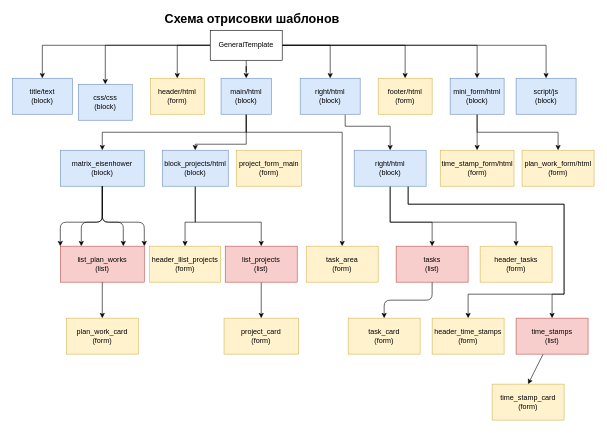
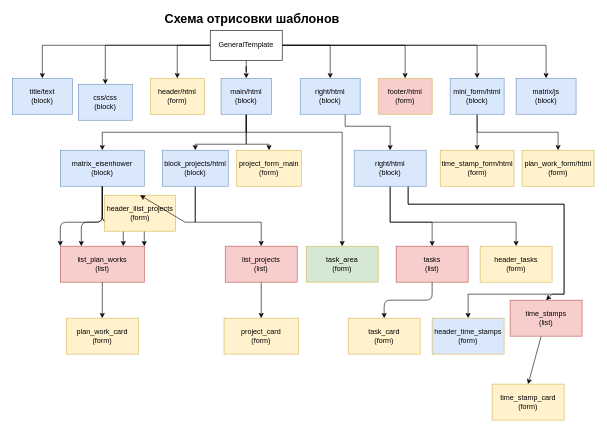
node "footer/html (form)": fillcolor #fff2cc -> #f8cecc
node "script/js (block)": label "script/js (block)" -> "matrix/js (block)"
edge "main/html (block)" -> "project_form_main (form)": added
node "header_llist_projects (form)": moved (185, 264) -> (140, 213)
node "task_area (form)": fillcolor #fff2cc -> #d5e8d4
node "header_time_stamps (form)": fillcolor #fff2cc -> #dae8fc
node "time_stamps (list)": moved (552, 336) -> (546, 318)
